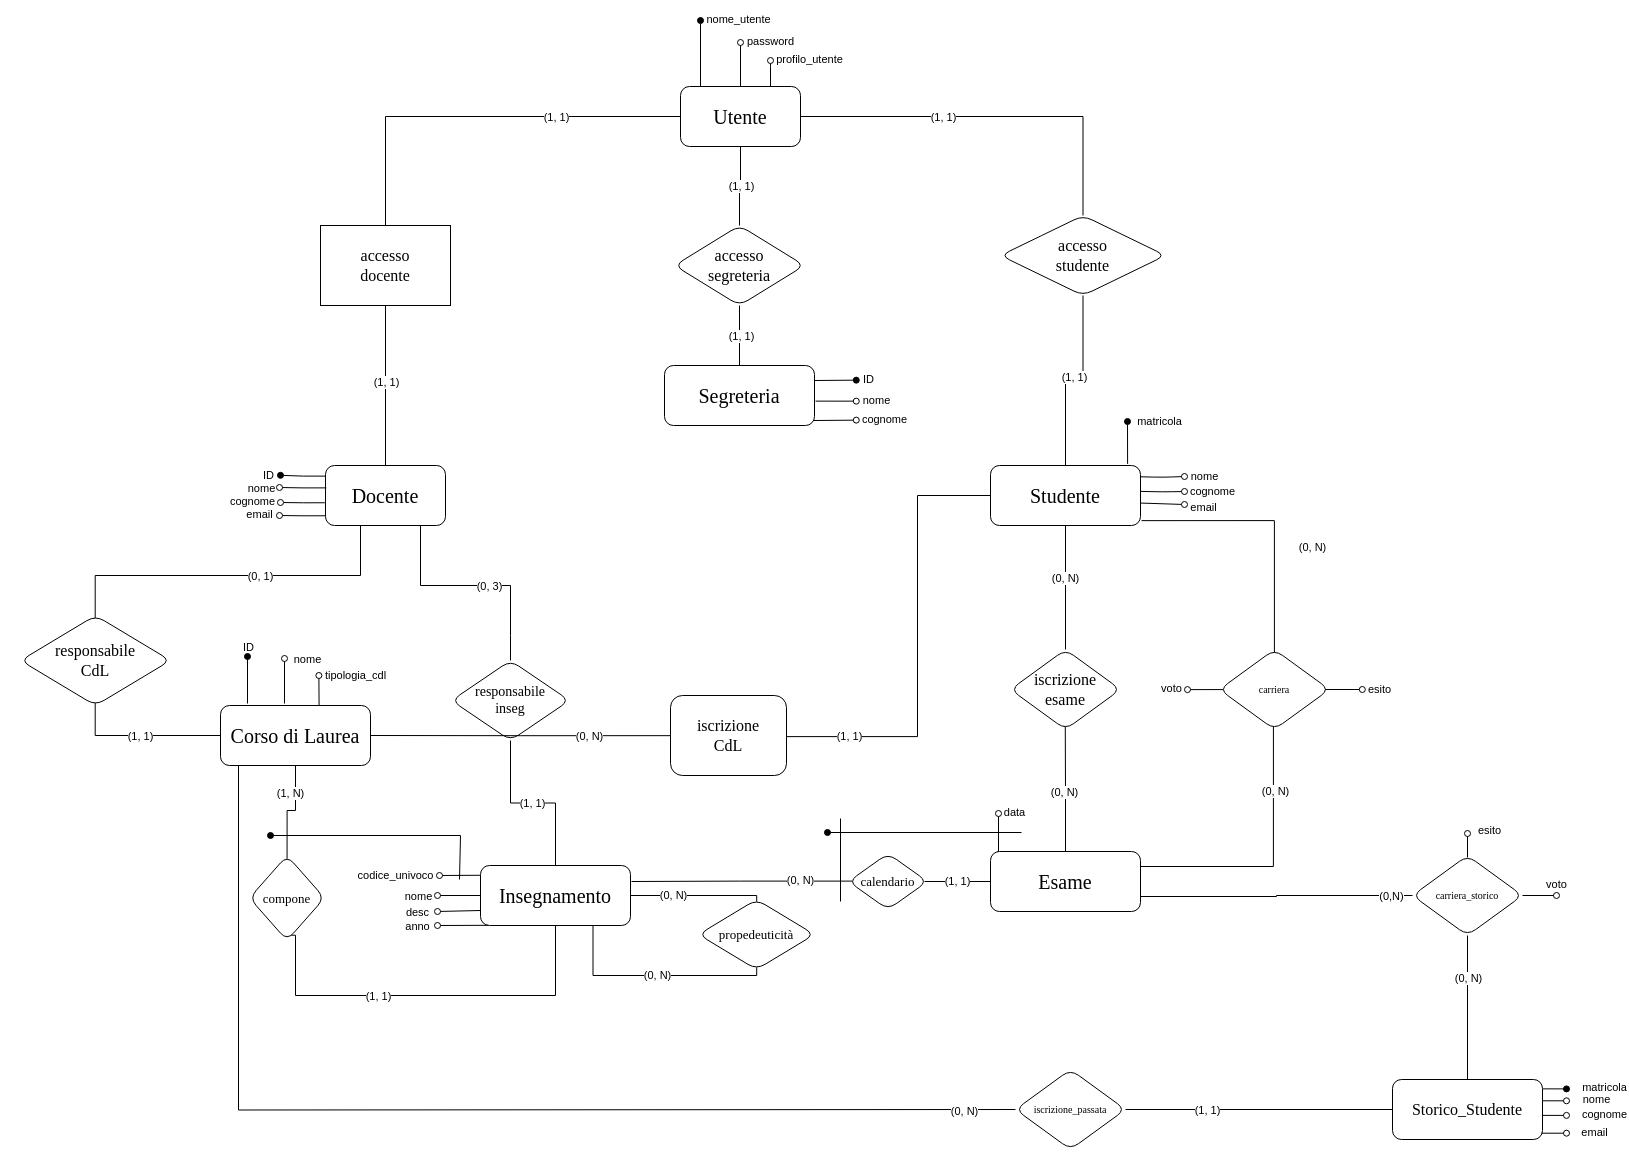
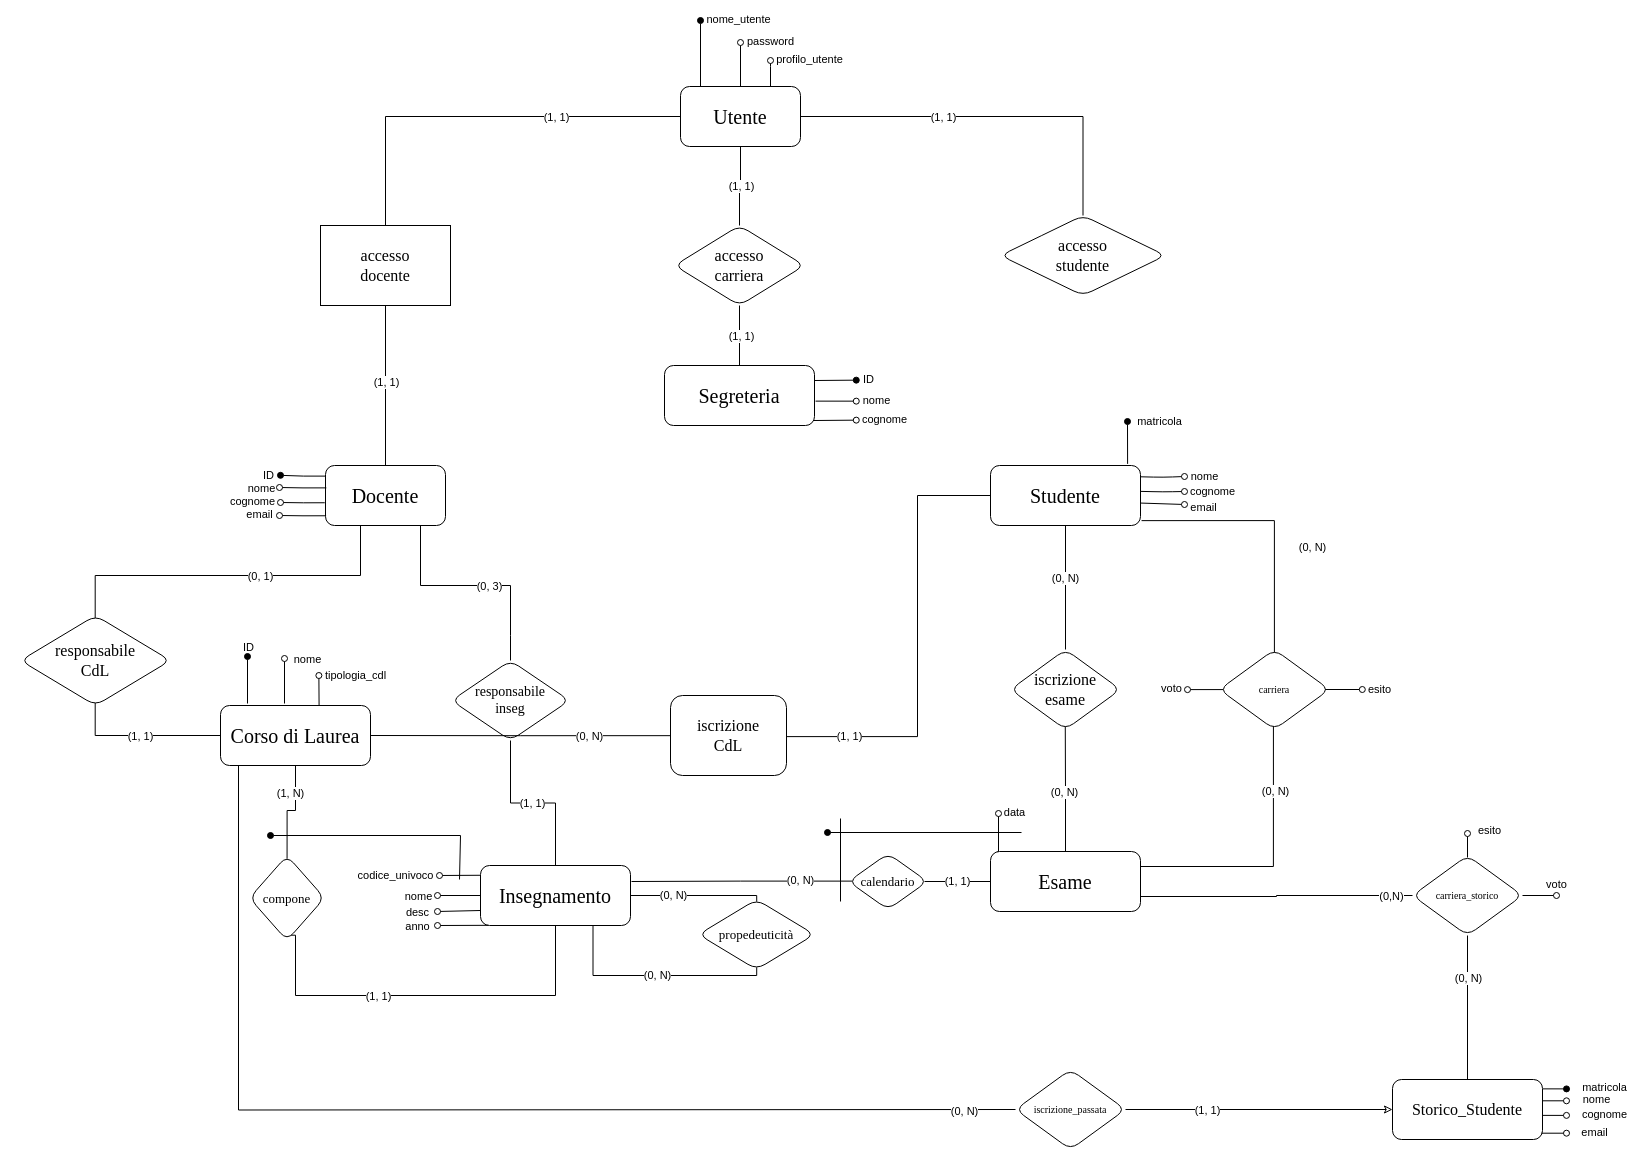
node "accessosegreteria": label "accessosegreteria" -> "accessocarriera"
edge "accessostudente" -- "Studente": removed, label "(1, 1)"
edge "iscrizione_passata" -- "Storico_Studente": arrowhead none -> classic
